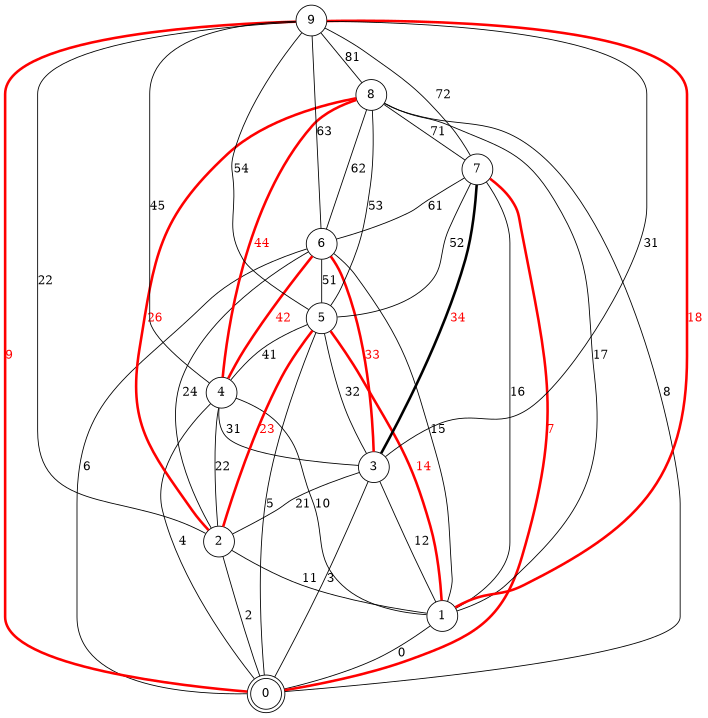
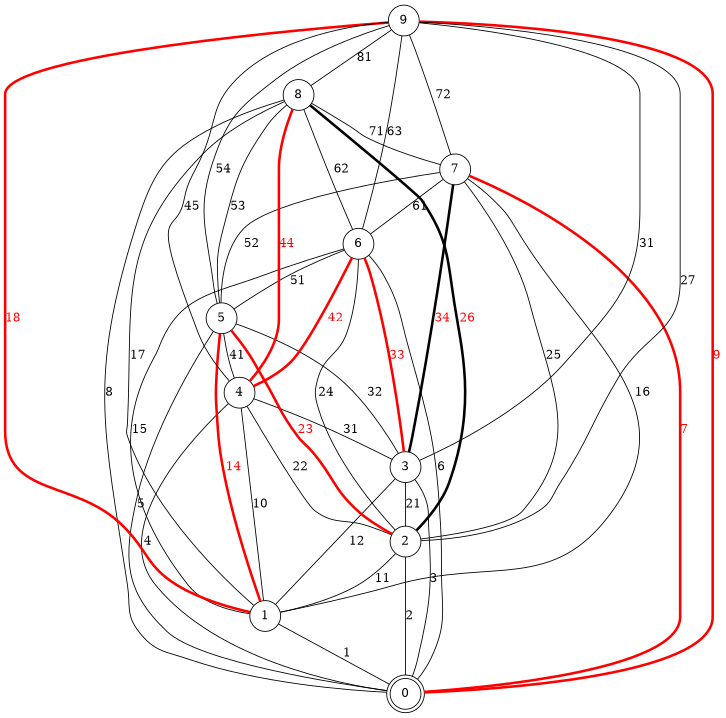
edge "8" -- "2": color red -> black
edge "9" -- "2": label "22" -> "27"
edge "7" -- "2": added, label "25"
edge "1" -- "0": label "0" -> "1"
